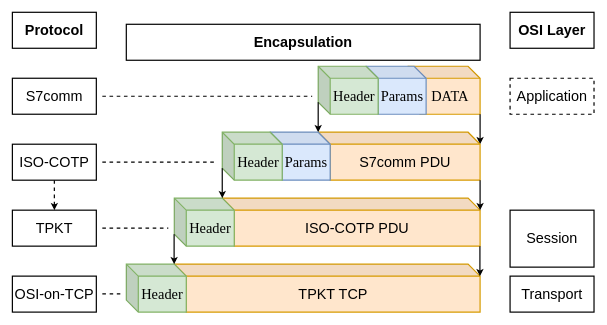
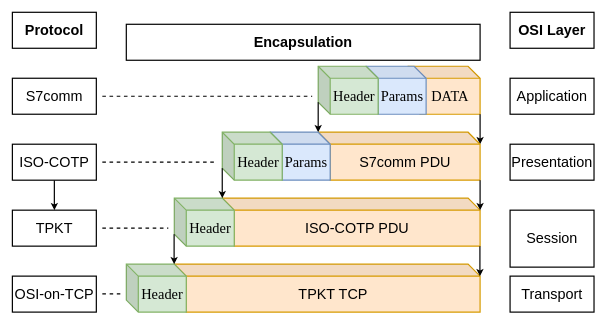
node "Application": style dashed -> solid
node "Presentation": added
edge "ISO-COTP" -> "TPKT": style dashed -> solid
